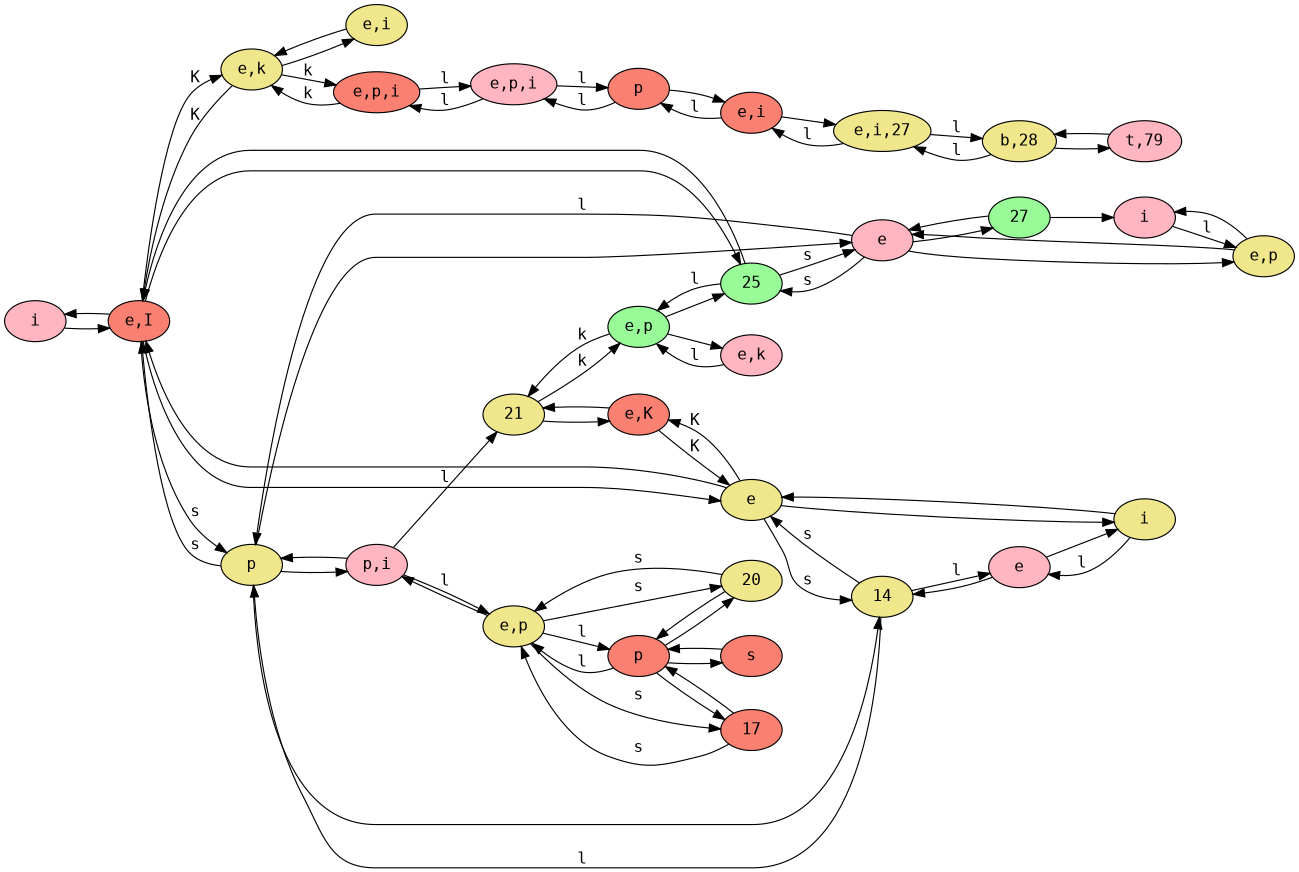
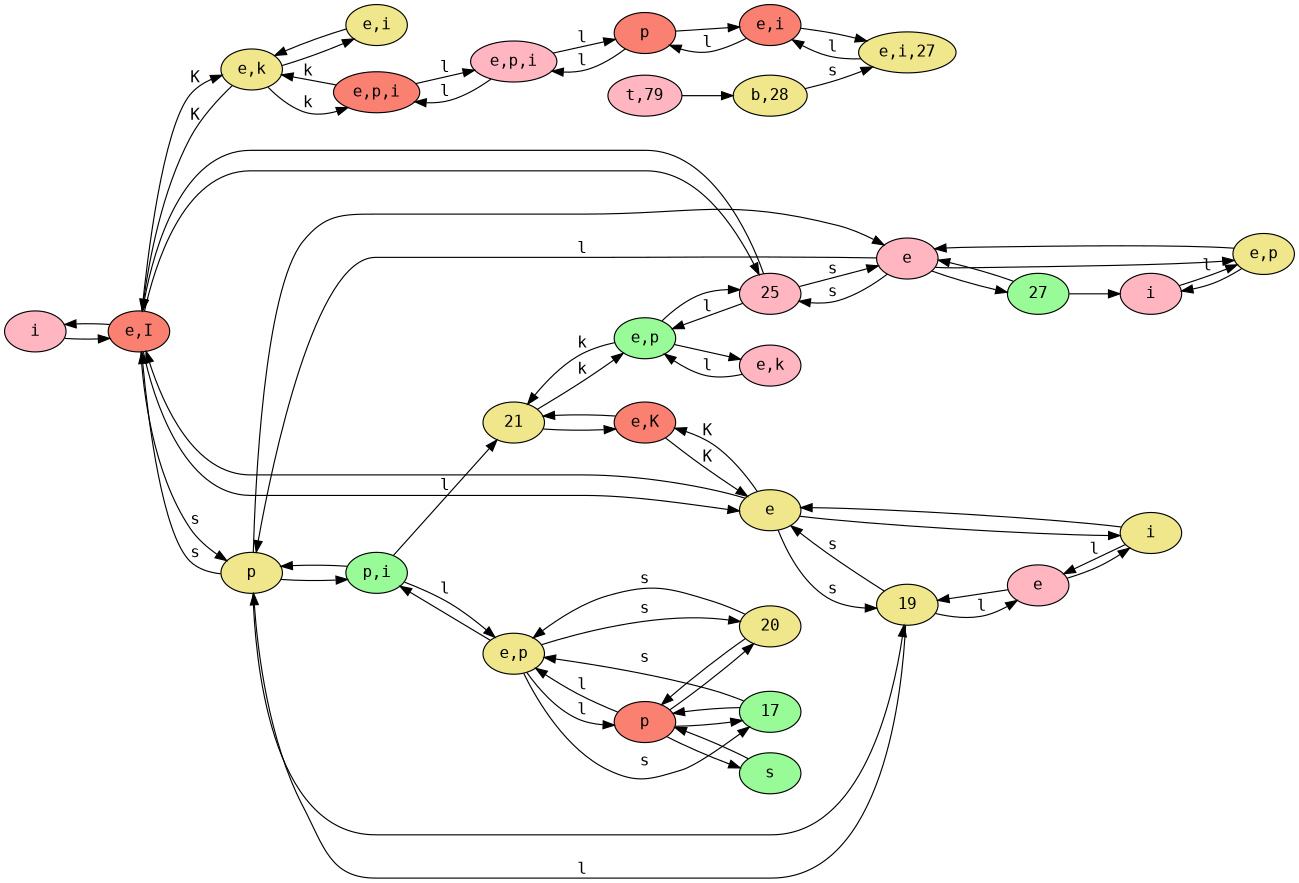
edge "e,i,27" -> "b,28": removed, label "l"
edge "b,28" -> "t,79": removed
edge "b,28" -> "e,i,27": label "l" -> "s"
node "25": fillcolor palegreen -> lightpink
node "p,i": fillcolor lightpink -> palegreen
node "14": label "14" -> "19"
node "s": fillcolor salmon -> palegreen
node "17": fillcolor salmon -> palegreen
